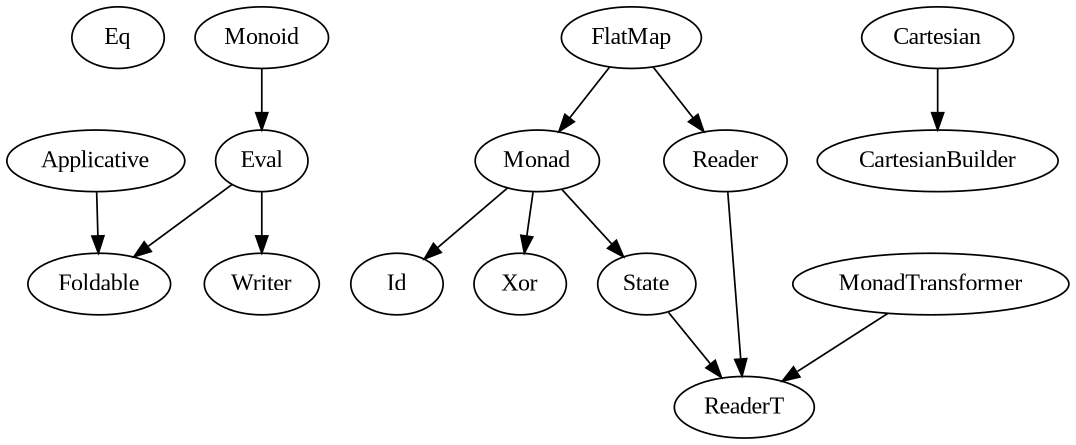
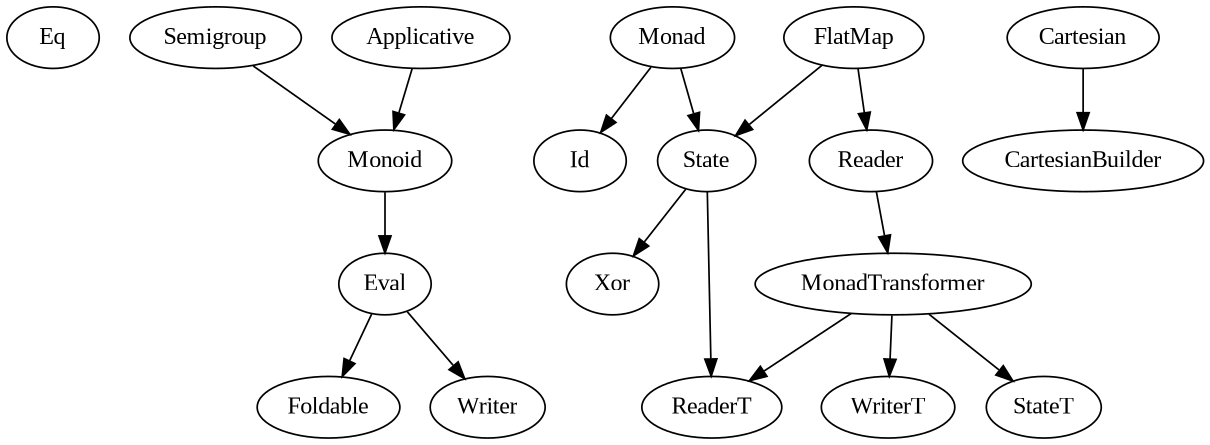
node "Semigroup": added
edge "FlatMap" -> "Monad": now "FlatMap" -> "State"
edge "Applicative" -> "Foldable": now "Applicative" -> "Monoid"
edge "Monad" -> "Xor": now "State" -> "Xor"
edge "Reader" -> "ReaderT": now "Reader" -> "MonadTransformer"
node "WriterT": added
node "StateT": added
